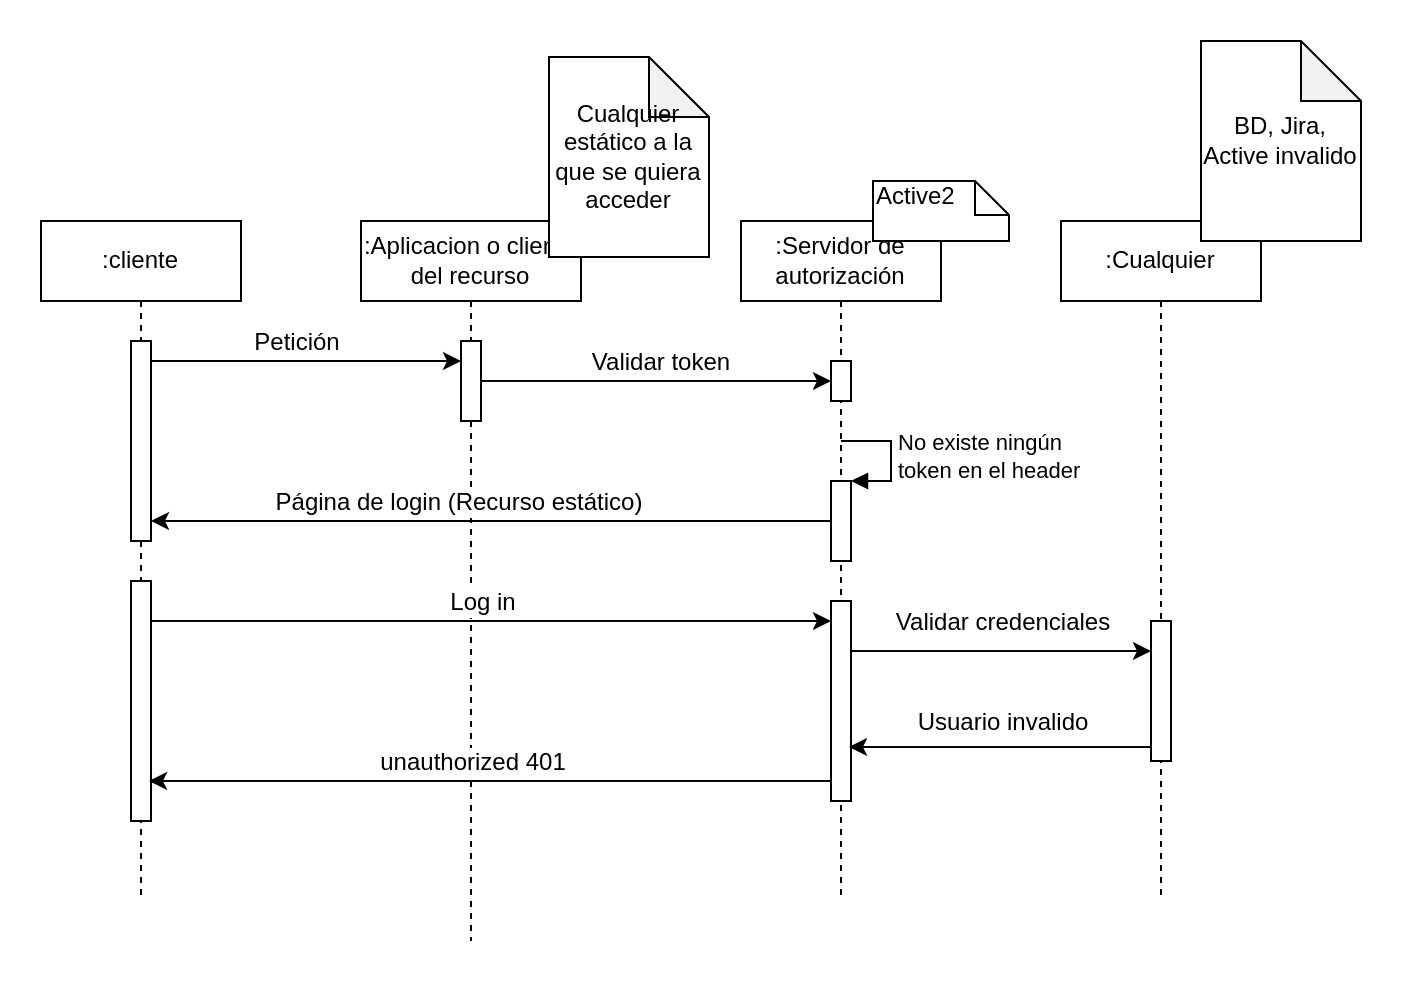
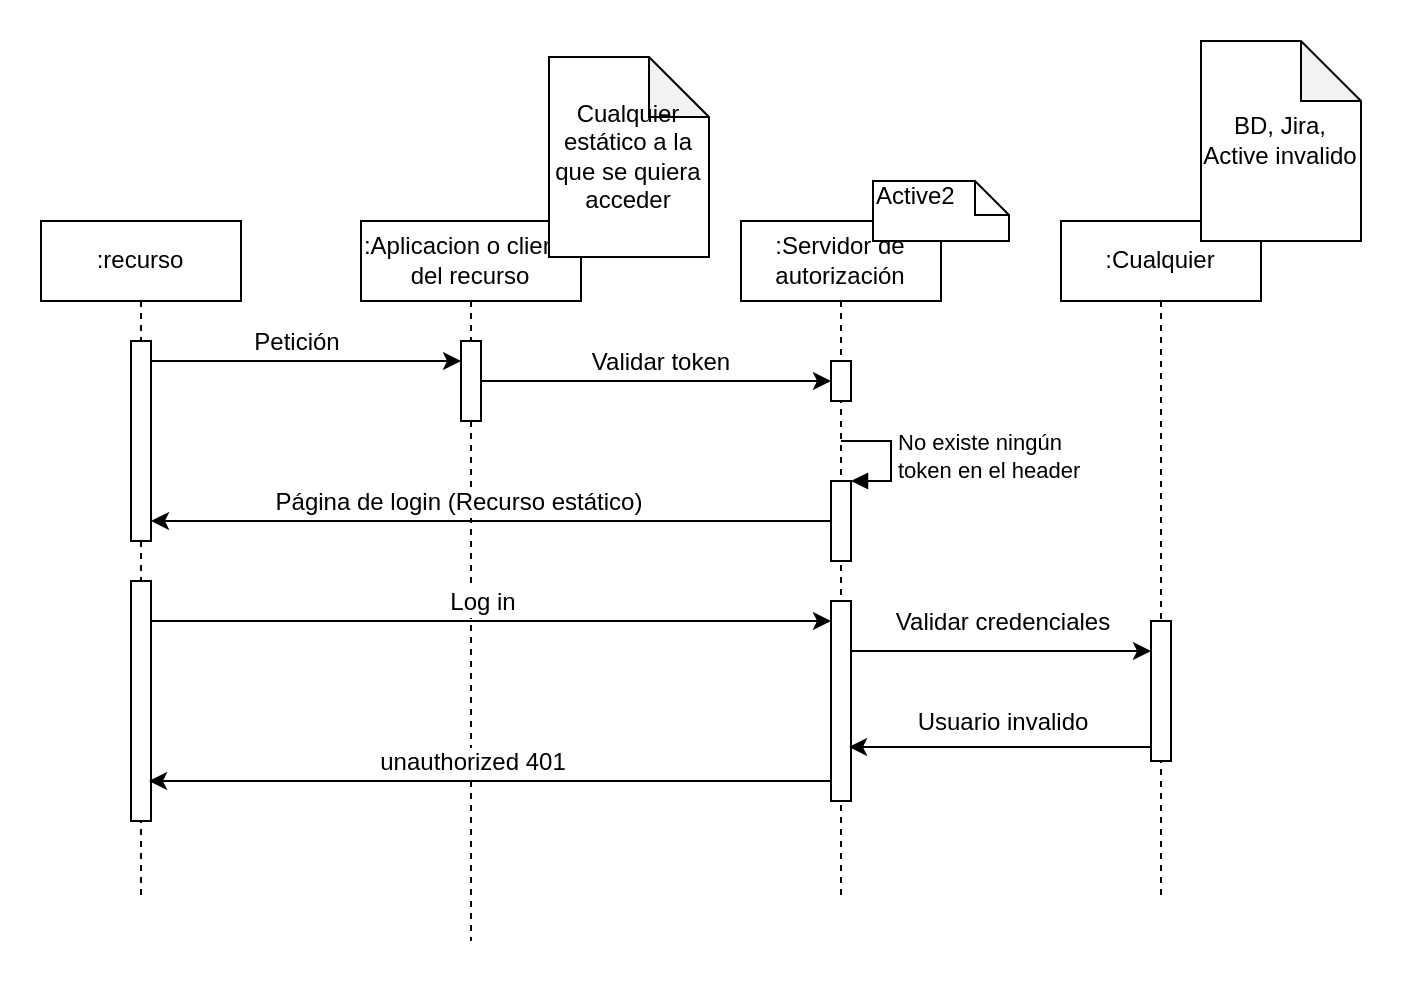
node ":cliente": label ":cliente" -> ":recurso"
